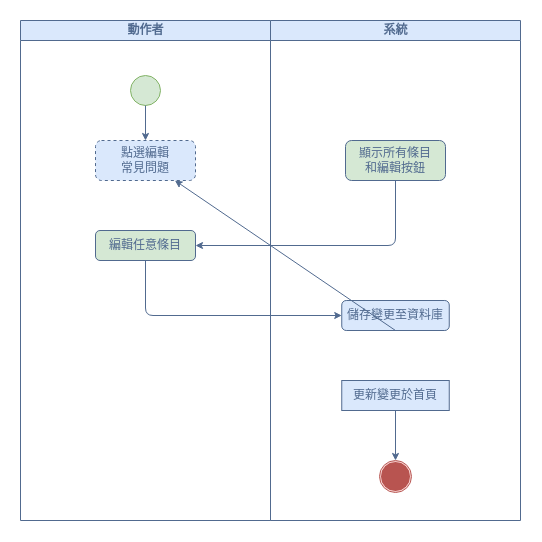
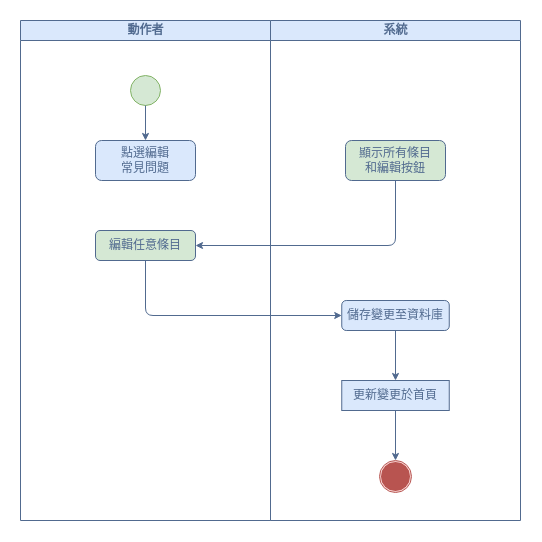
node "點選編輯 常見問題": style dashed -> solid
edge "儲存變更至資料庫" -> "點選編輯 常見問題": now "儲存變更至資料庫" -> "更新變更於首頁"
